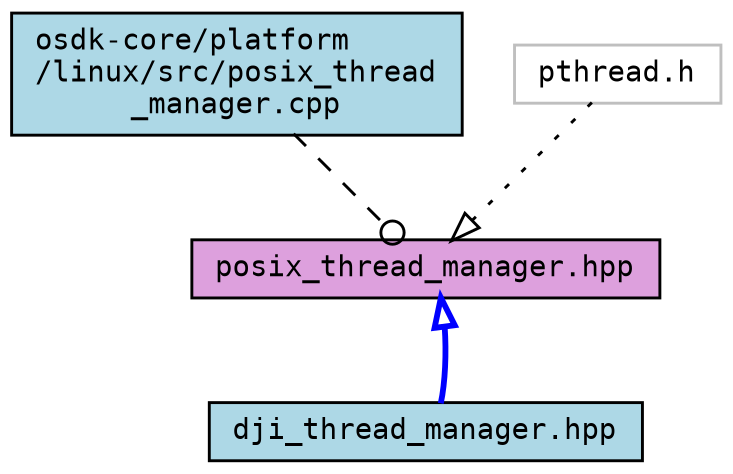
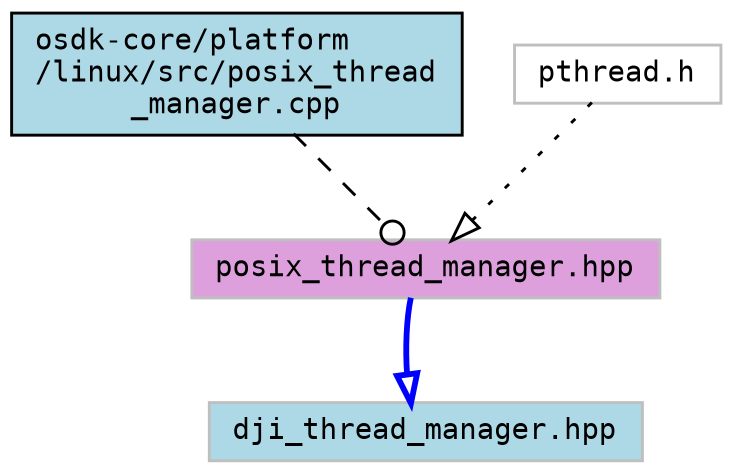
node "posix_thread_manager.hpp": color black -> grey75
edge "dji_thread_manager.hpp" -> "posix_thread_manager.hpp": reversed
node "dji_thread_manager.hpp": color black -> grey75
